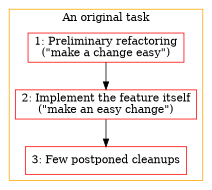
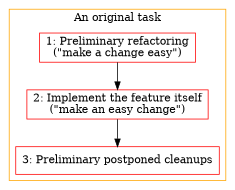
node "3: Few postponed cleanups": label "3: Few postponed cleanups" -> "3: Preliminary postponed cleanups"
